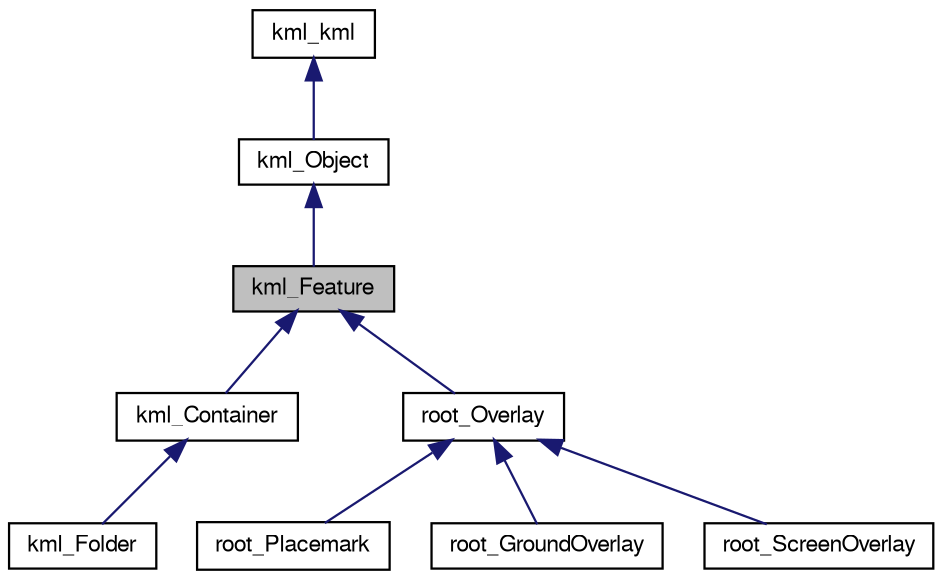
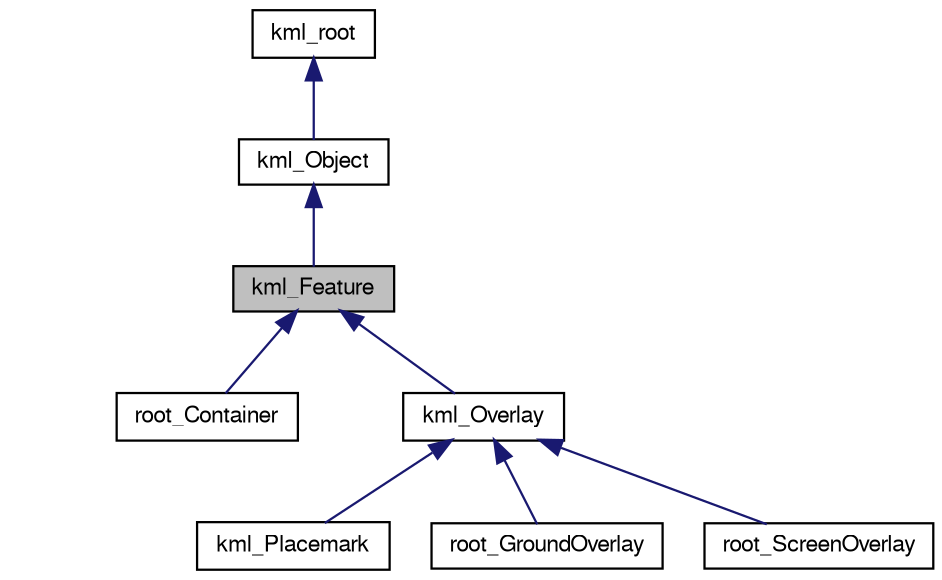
node "kml_kml": label "kml_kml" -> "kml_root"
node "kml_Container": label "kml_Container" -> "root_Container"
node "root_Overlay": label "root_Overlay" -> "kml_Overlay"
node "kml_Folder": removed
node "root_Placemark": label "root_Placemark" -> "kml_Placemark"
